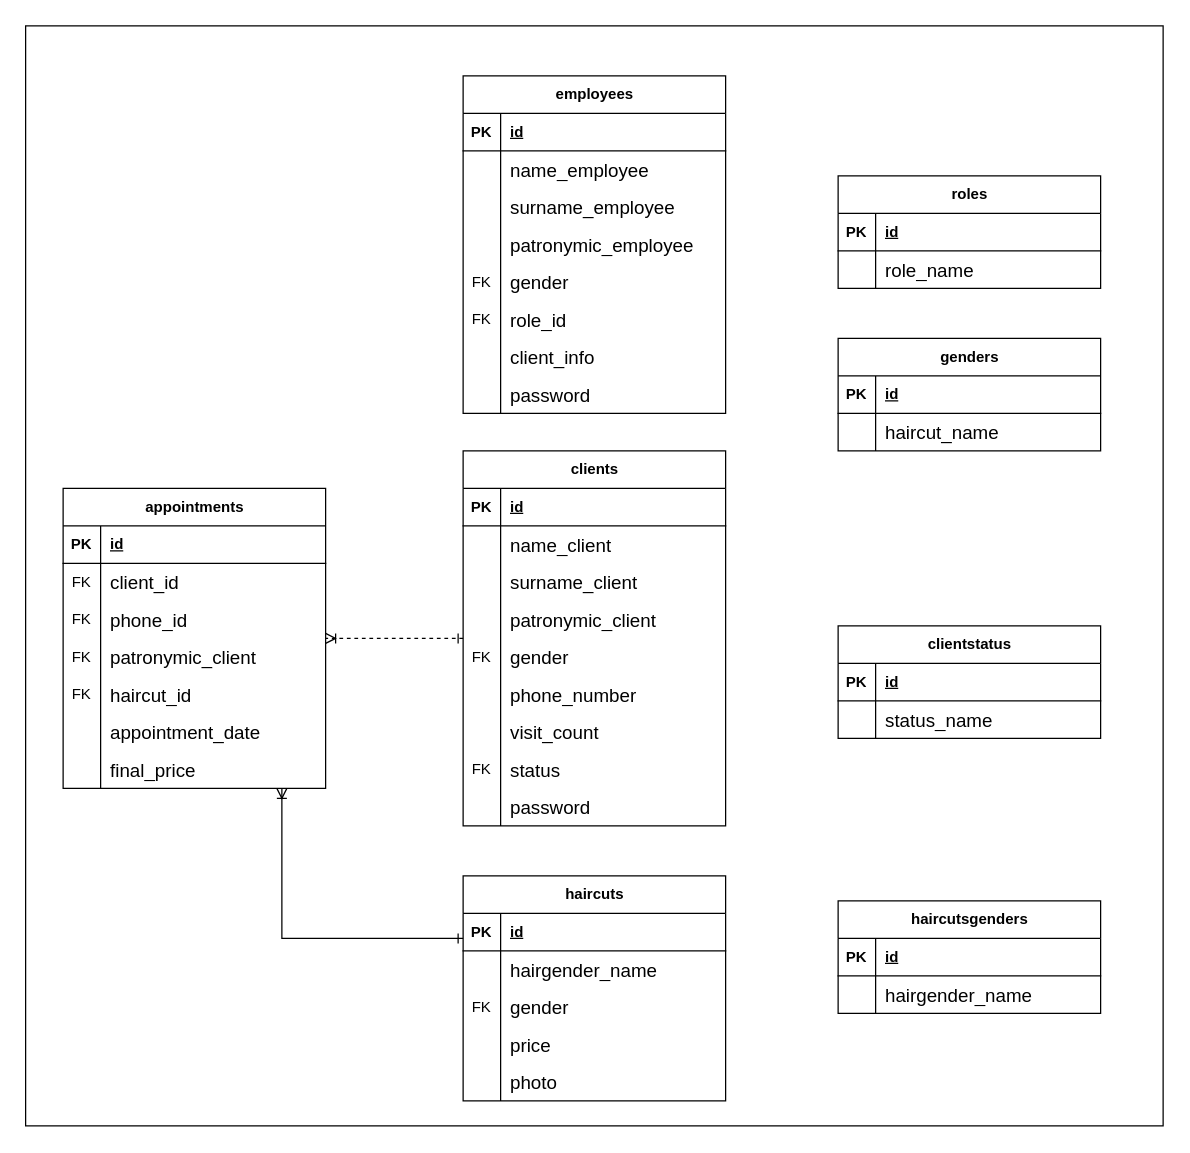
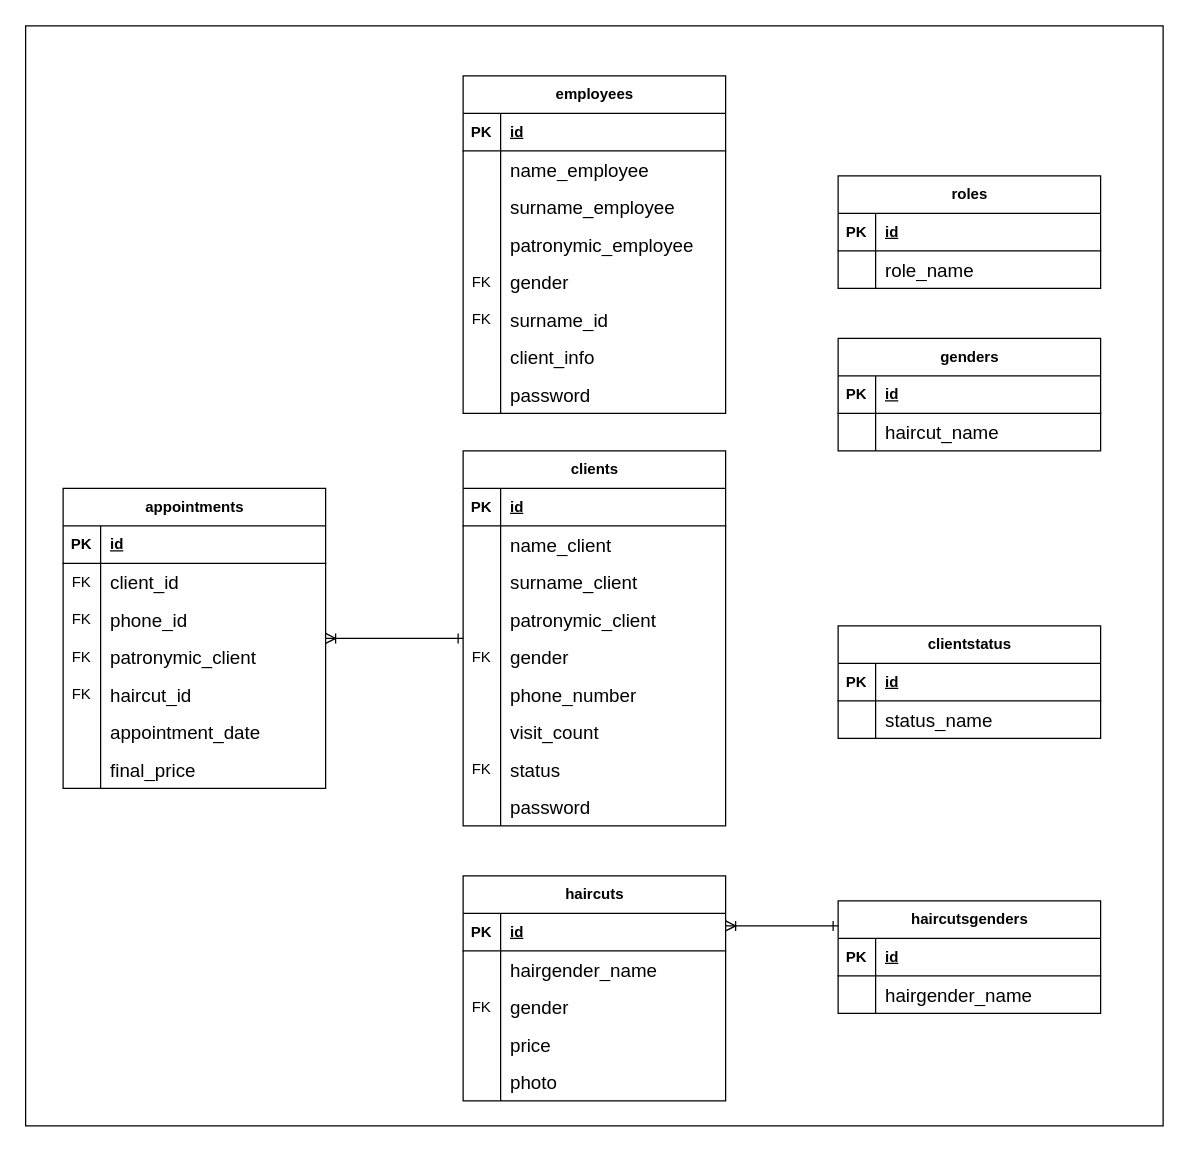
node "role_id": label "role_id" -> "surname_id"
edge "appointments" -- "clients": style dashed -> solid
edge "haircutsgenders" -- "haircuts": added
edge "appointments" -- "haircuts": removed
